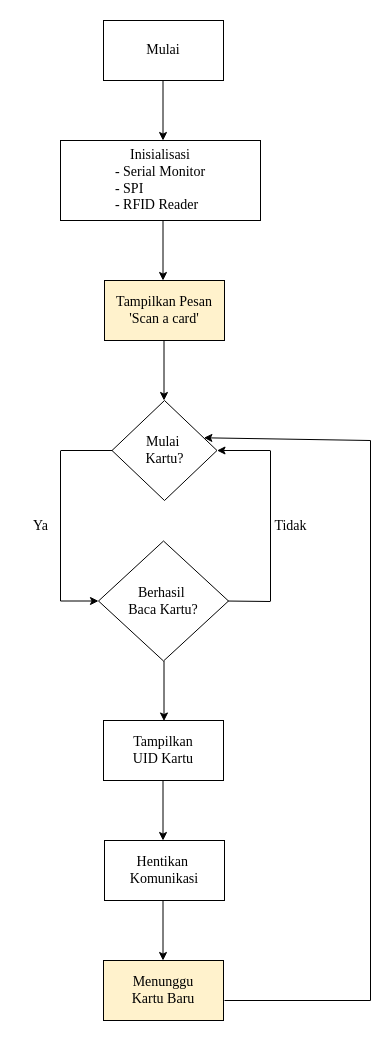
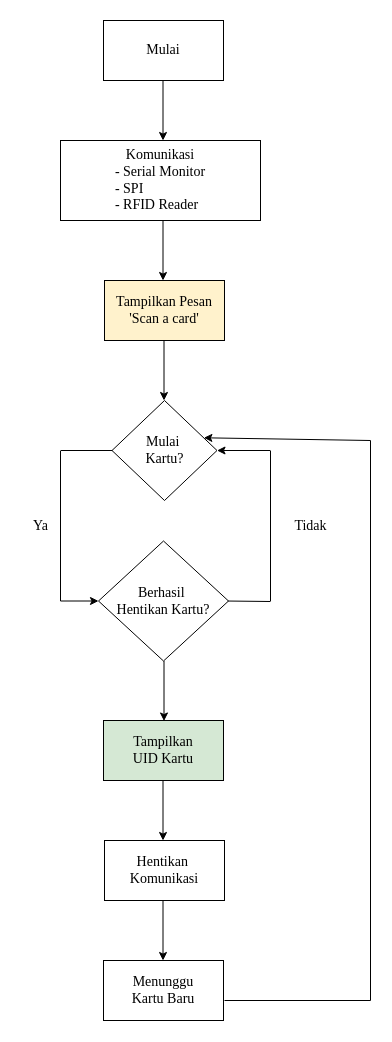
node "Inisialisasi - Serial Monitor - SPI - RFID Reader": label "Inisialisasi - Serial Monitor - SPI - RFID Reader" -> "Komunikasi - Serial Monitor - SPI - RFID Reader"
node "Tidak": moved (291, 526) -> (311, 526)
node "Berhasil Baca Kartu?": label "Berhasil Baca Kartu?" -> "Berhasil Hentikan Kartu?"
node "Tampilkan UID Kartu": fillcolor #ffffff -> #d5e8d4
node "Menunggu Kartu Baru": fillcolor #fff2cc -> #ffffff
